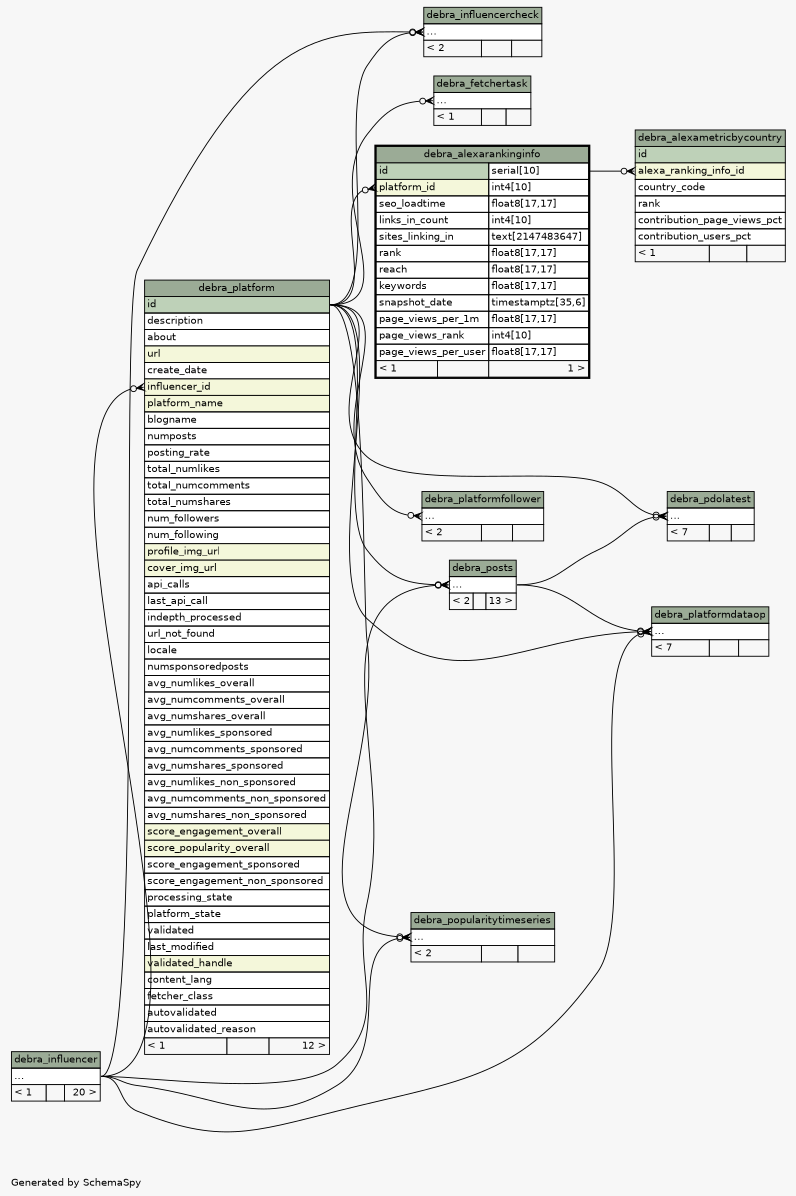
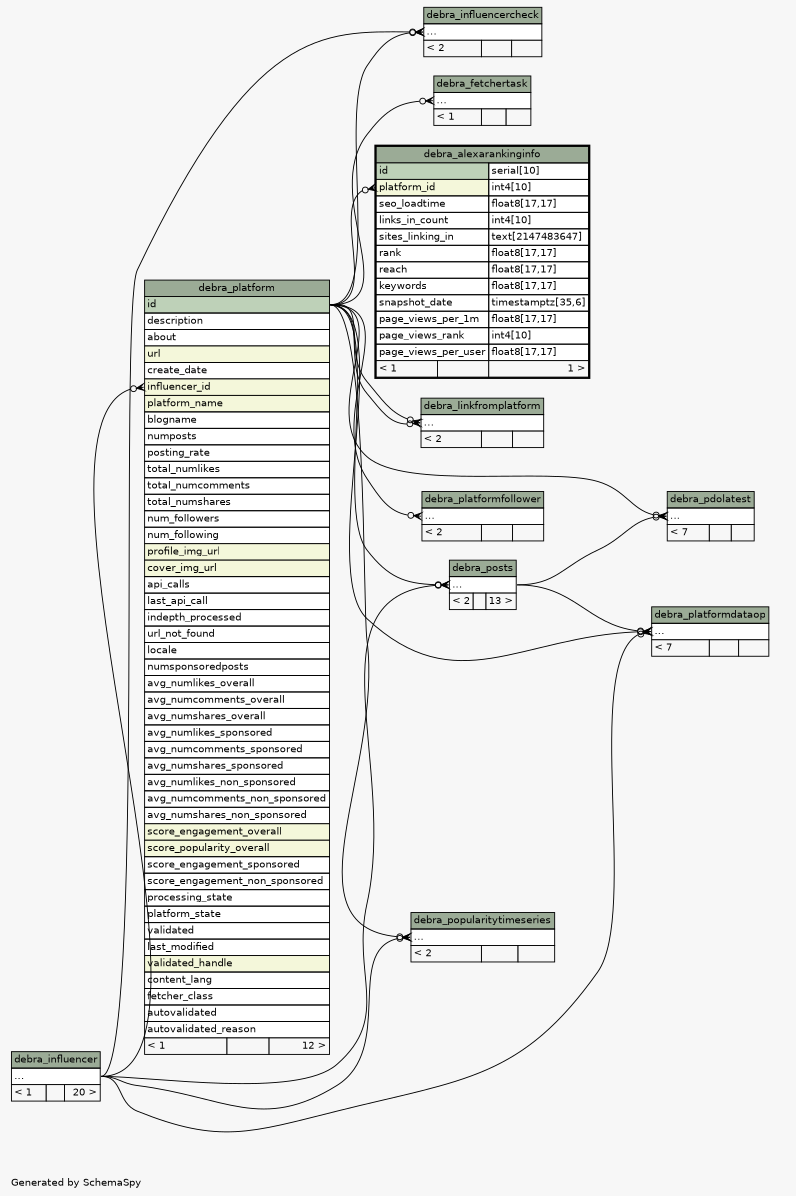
node "debra_alexametricbycountry": removed
node "debra_linkfromplatform": added
